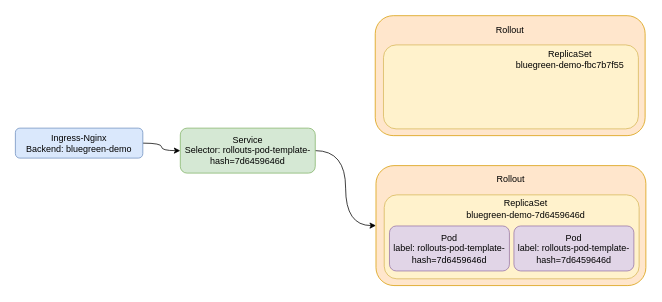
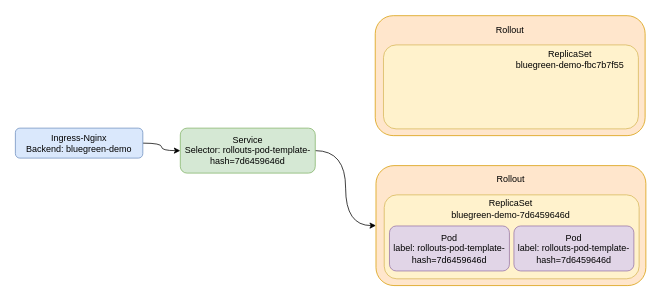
node "ReplicaSet bluegreen-demo-7d6459646d": moved (526, 209) -> (511, 209)
